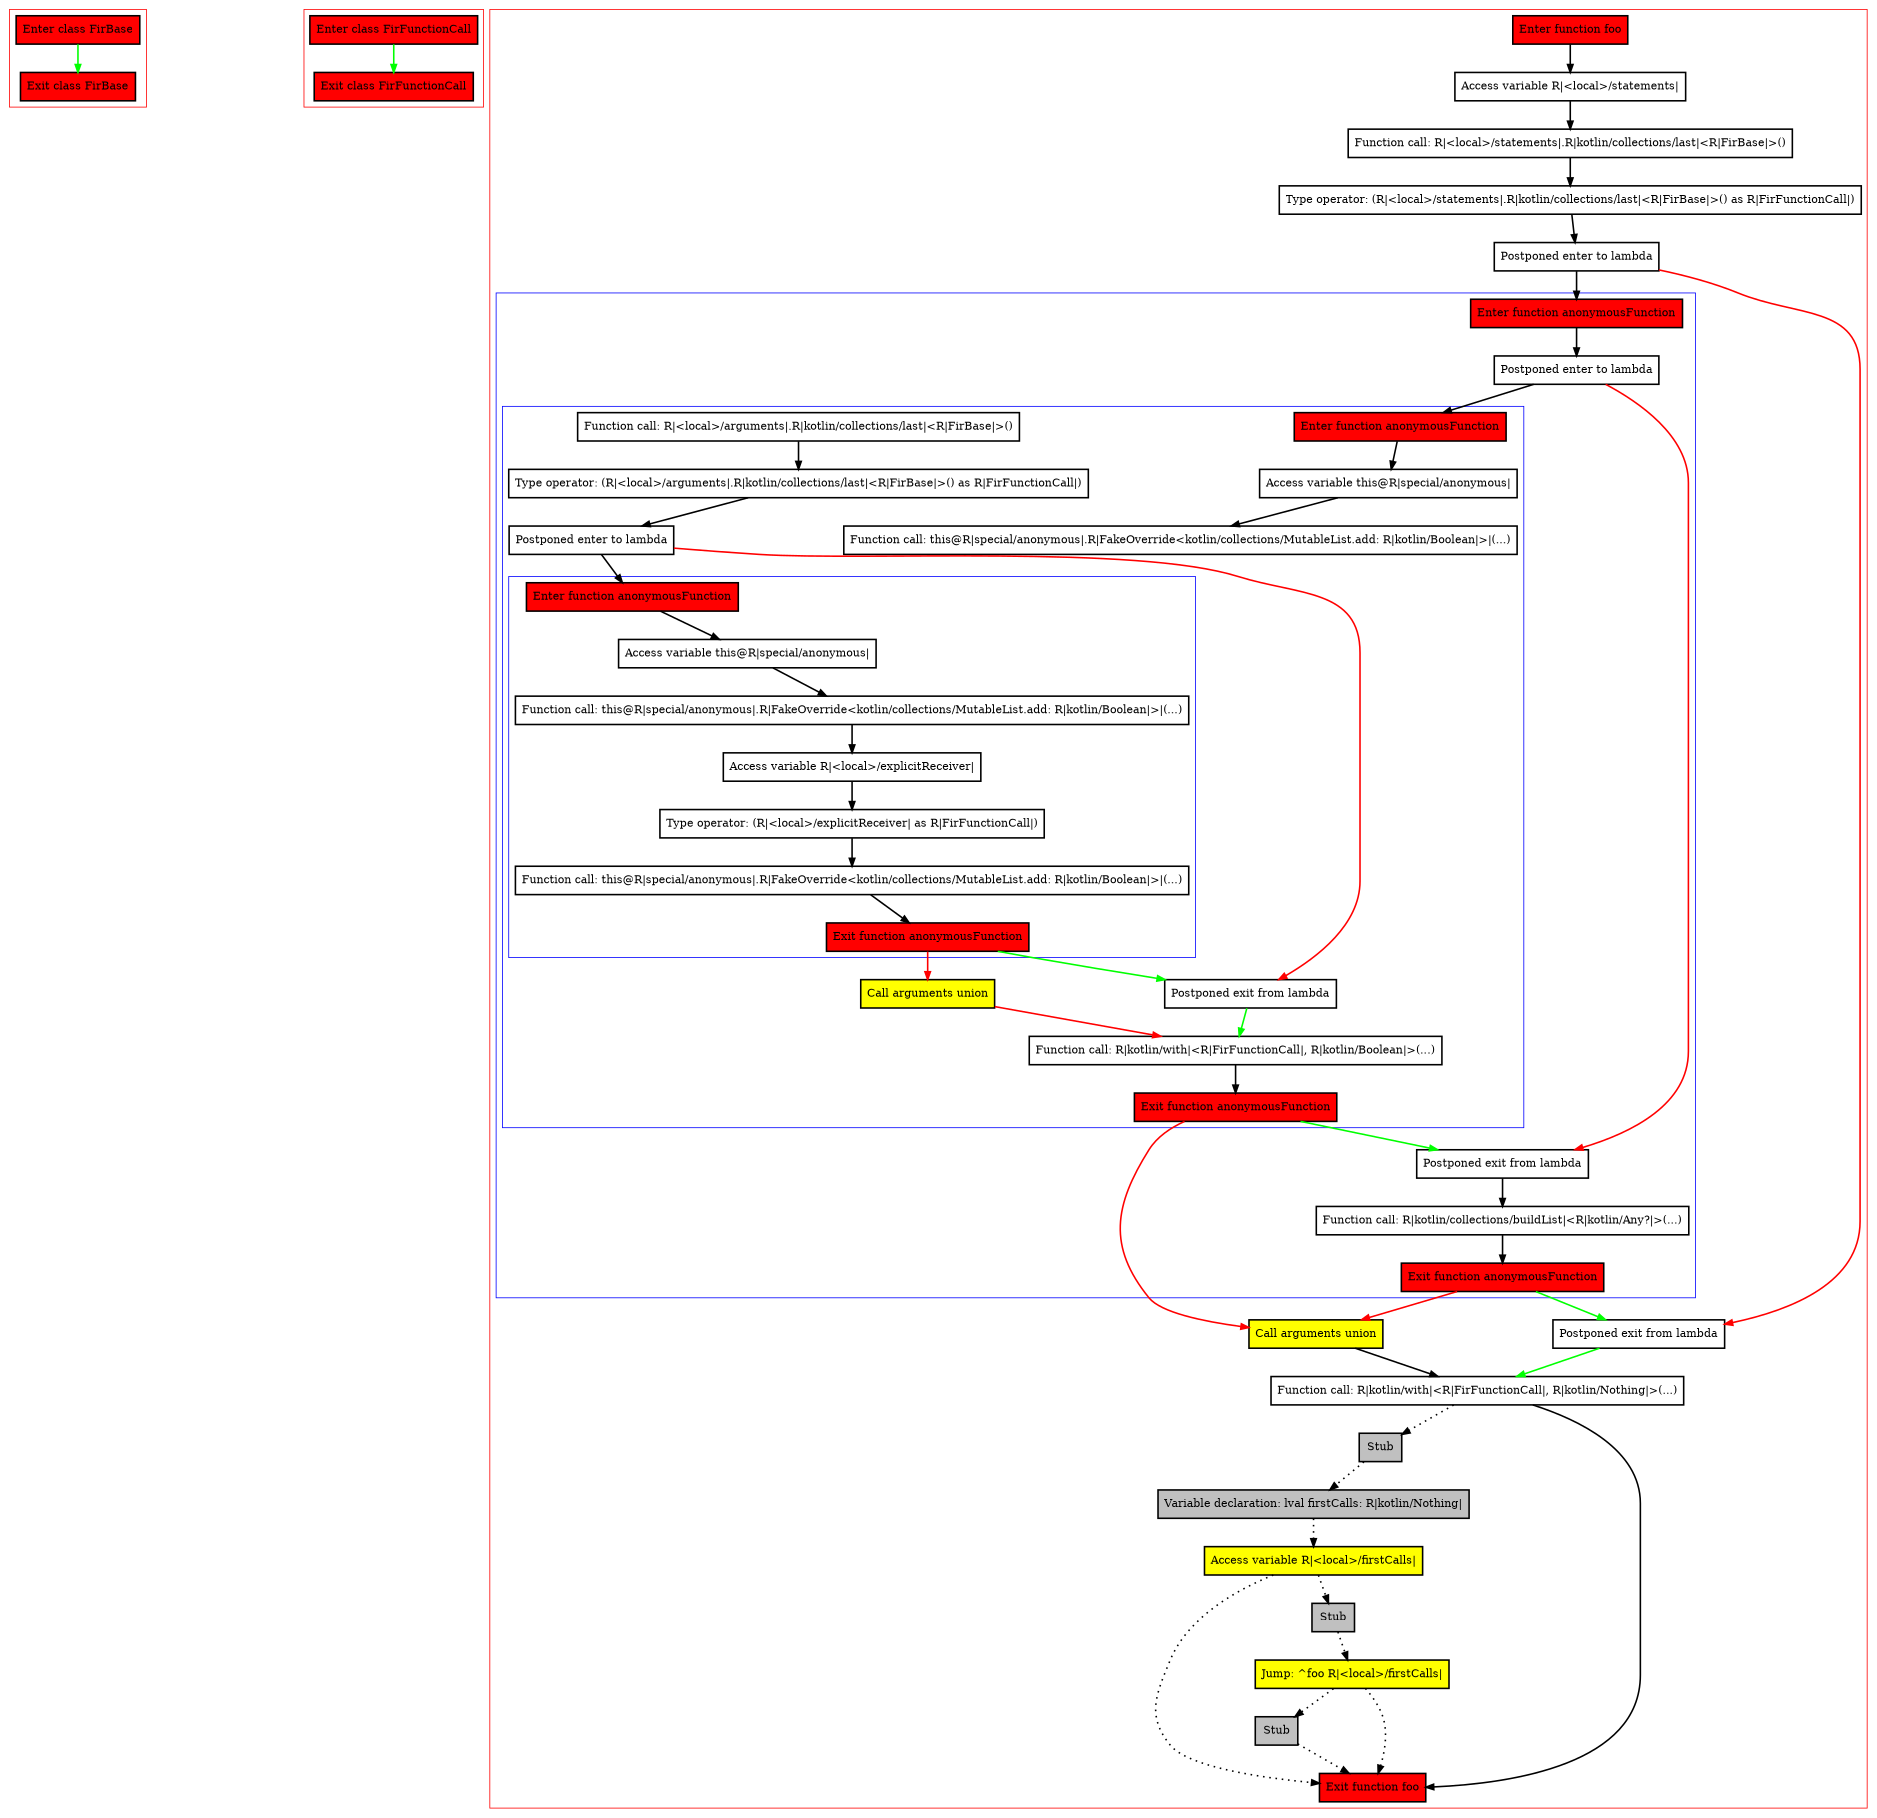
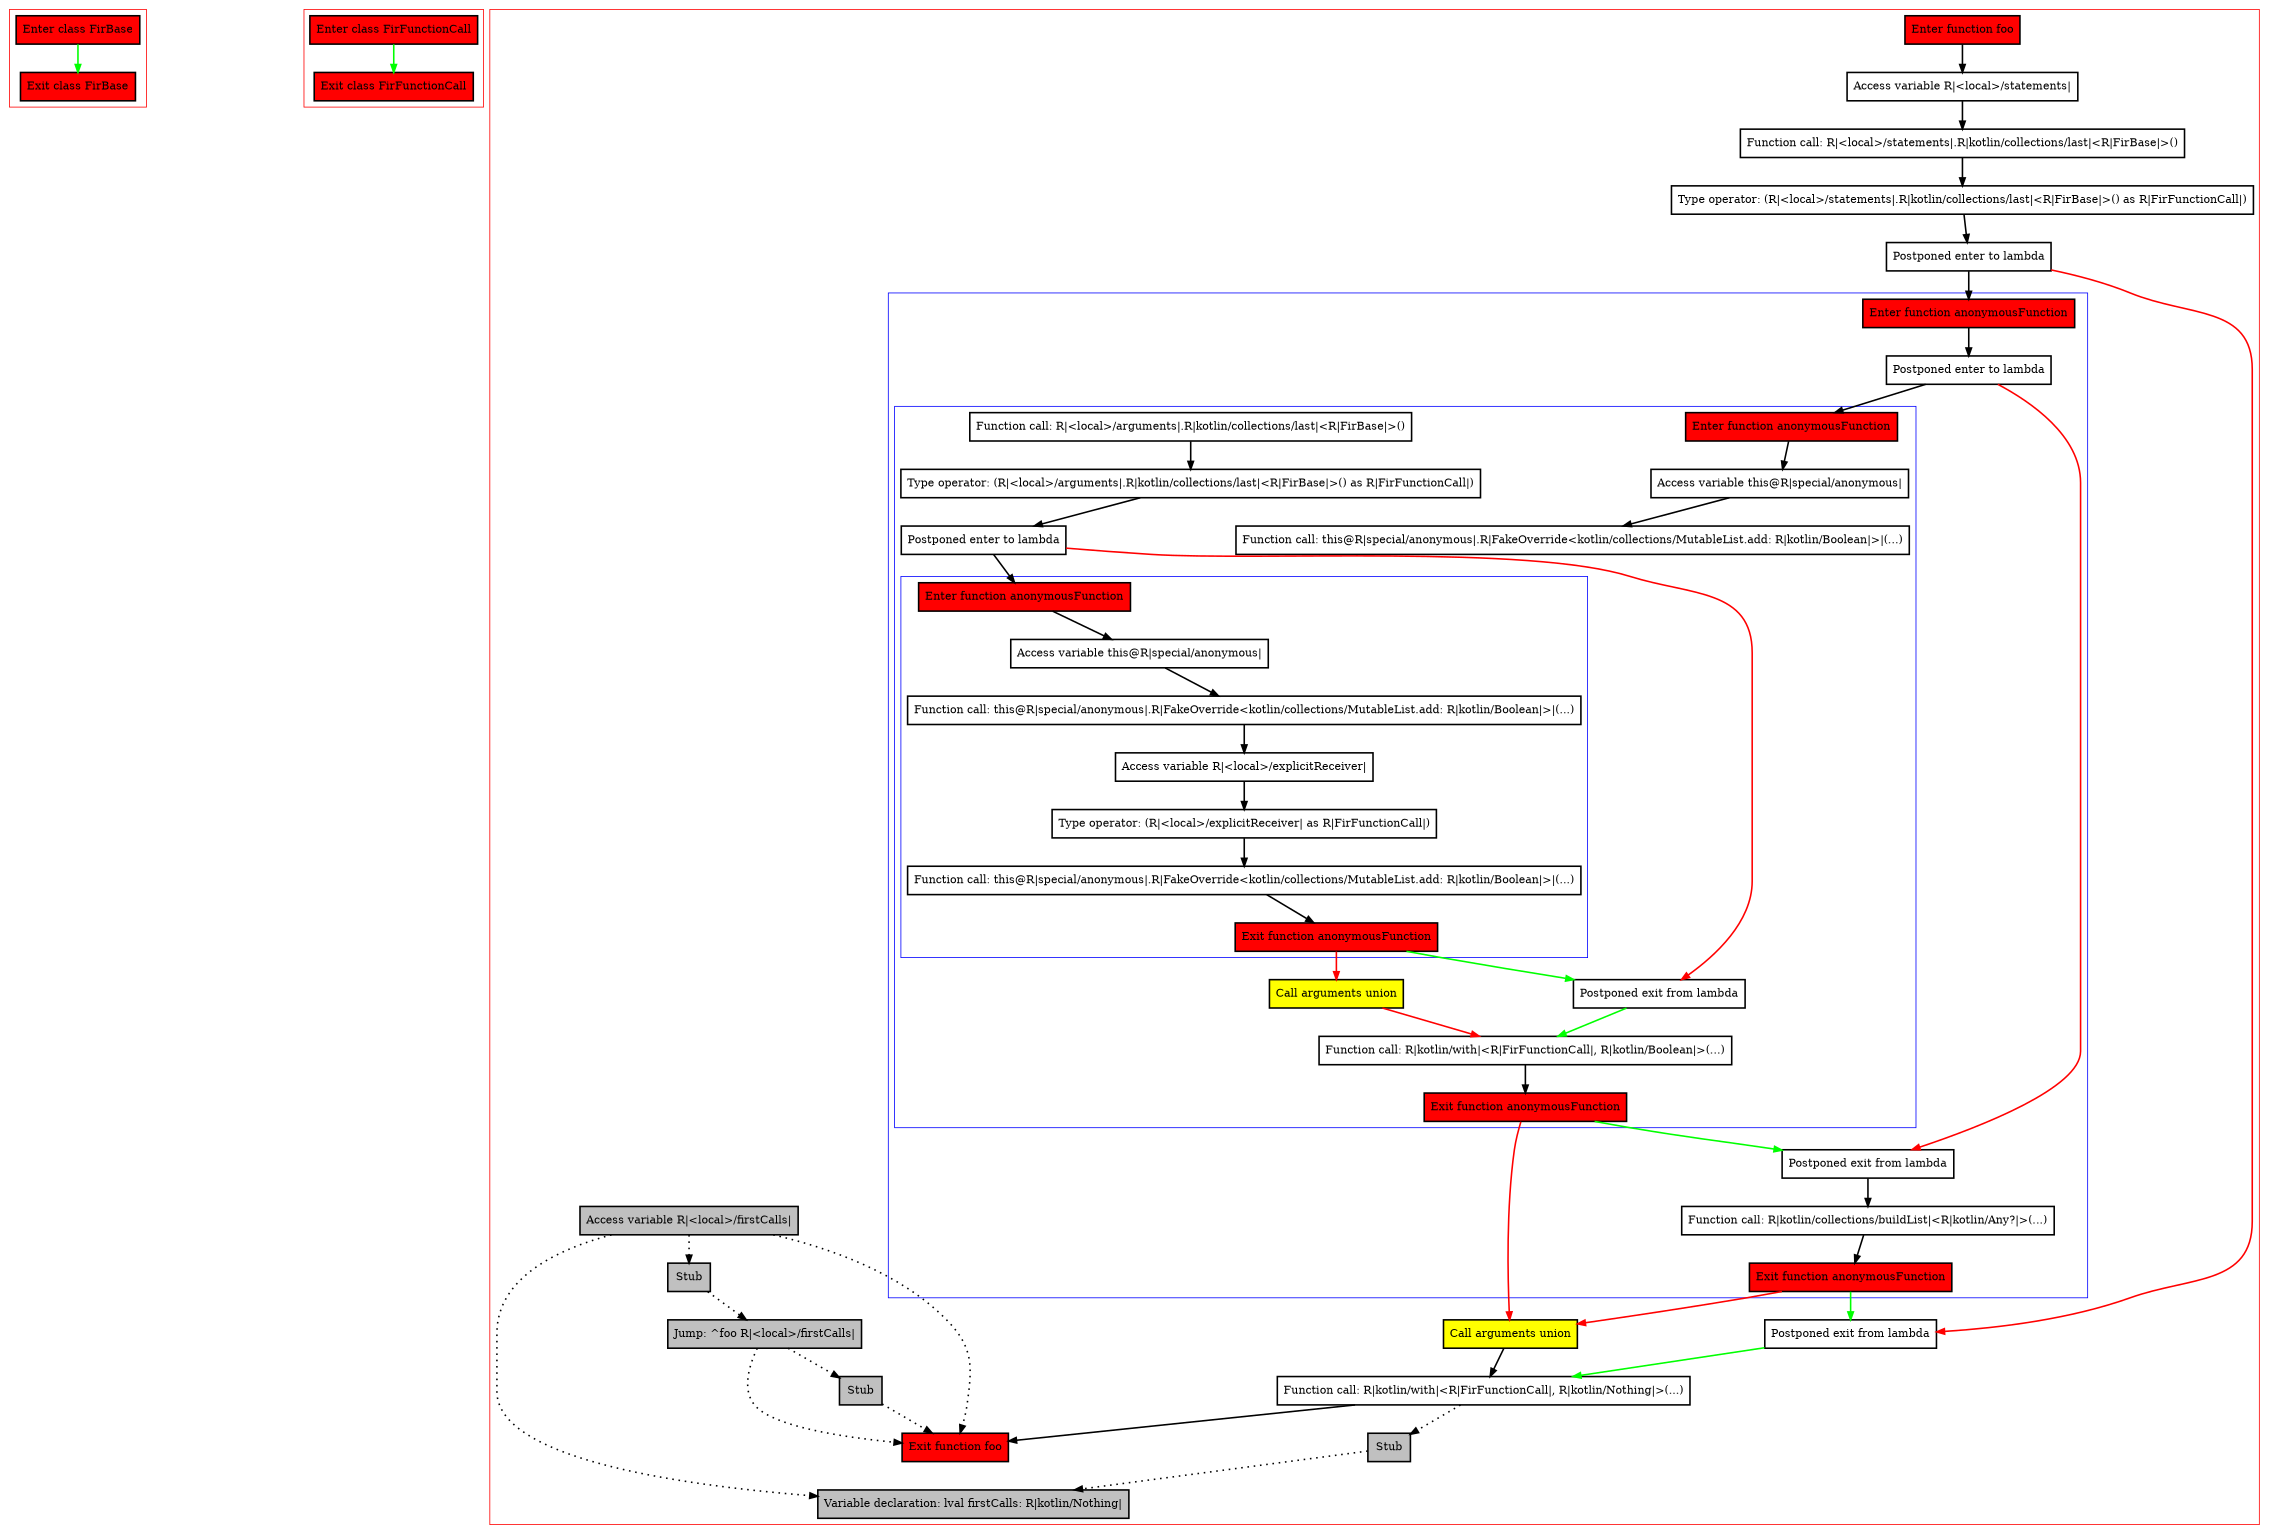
edge "Variable declaration: lval firstCalls: R|kotlin/Nothing|" -> "Access variable R|<local>/firstCalls|": reversed
node "Access variable R|<local>/firstCalls|": fillcolor yellow -> gray
node "Jump: ^foo R|<local>/firstCalls|": fillcolor yellow -> gray
